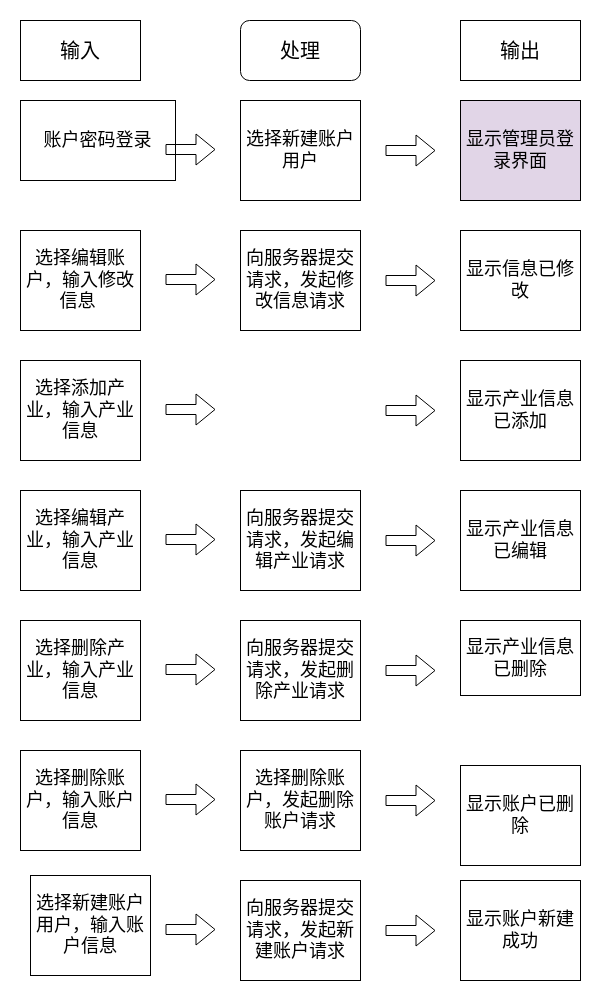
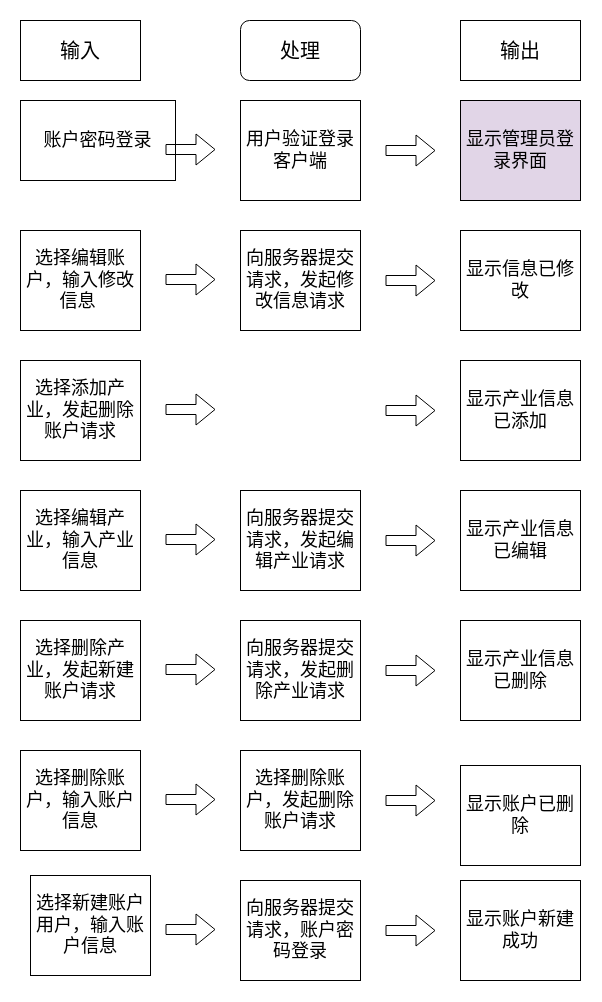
node "选择新建账户用户": label "选择新建账户用户" -> "用户验证登录客户端"
node "选择添加产业，输入产业信息": label "选择添加产业，输入产业信息" -> "选择添加产业，发起删除账户请求"
node "显示产业信息已删除": size 120x75 -> 120x100
node "选择删除产业，输入产业信息": label "选择删除产业，输入产业信息" -> "选择删除产业，发起新建账户请求"
node "向服务器提交请求，发起新建账户请求": label "向服务器提交请求，发起新建账户请求" -> "向服务器提交请求，账户密码登录"
